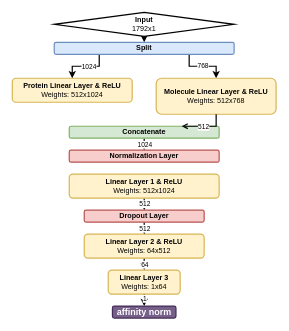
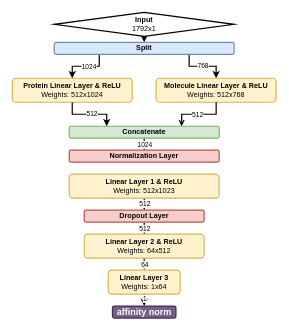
node "Molecule Linear Layer & ReLU Weights: 512x768": size 120x36 -> 120x24
edge "Protein Linear Layer & ReLU Weights: 512x1024" -> "Concatenate": added, label "512"
node "Linear Layer 1 & ReLU Weights: 512x1024": label "Linear Layer 1 & ReLU Weights: 512x1024" -> "Linear Layer 1 & ReLU Weights: 512x1023"
